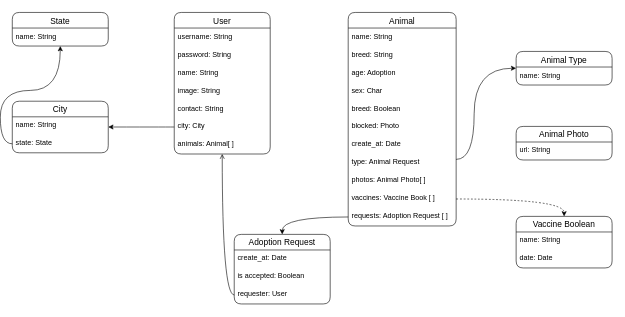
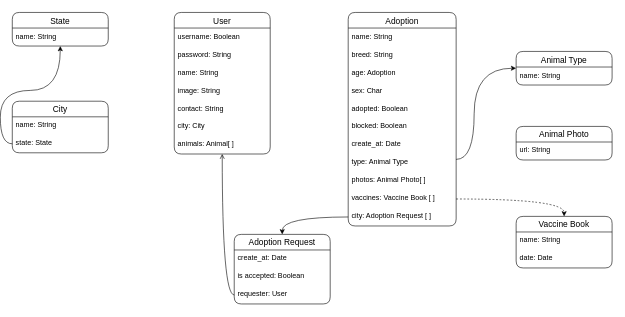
node "Animal": label "Animal" -> "Adoption"
node "username: String": label "username: String" -> "username: Boolean"
node "breed: Boolean": label "breed: Boolean" -> "adopted: Boolean"
node "blocked: Photo": label "blocked: Photo" -> "blocked: Boolean"
edge "city: City" -> "City": removed
node "type: Animal Request": label "type: Animal Request" -> "type: Animal Type"
node "requests: Adoption Request [ ]": label "requests: Adoption Request [ ]" -> "city: Adoption Request [ ]"
node "Vaccine Boolean": label "Vaccine Boolean" -> "Vaccine Book"
